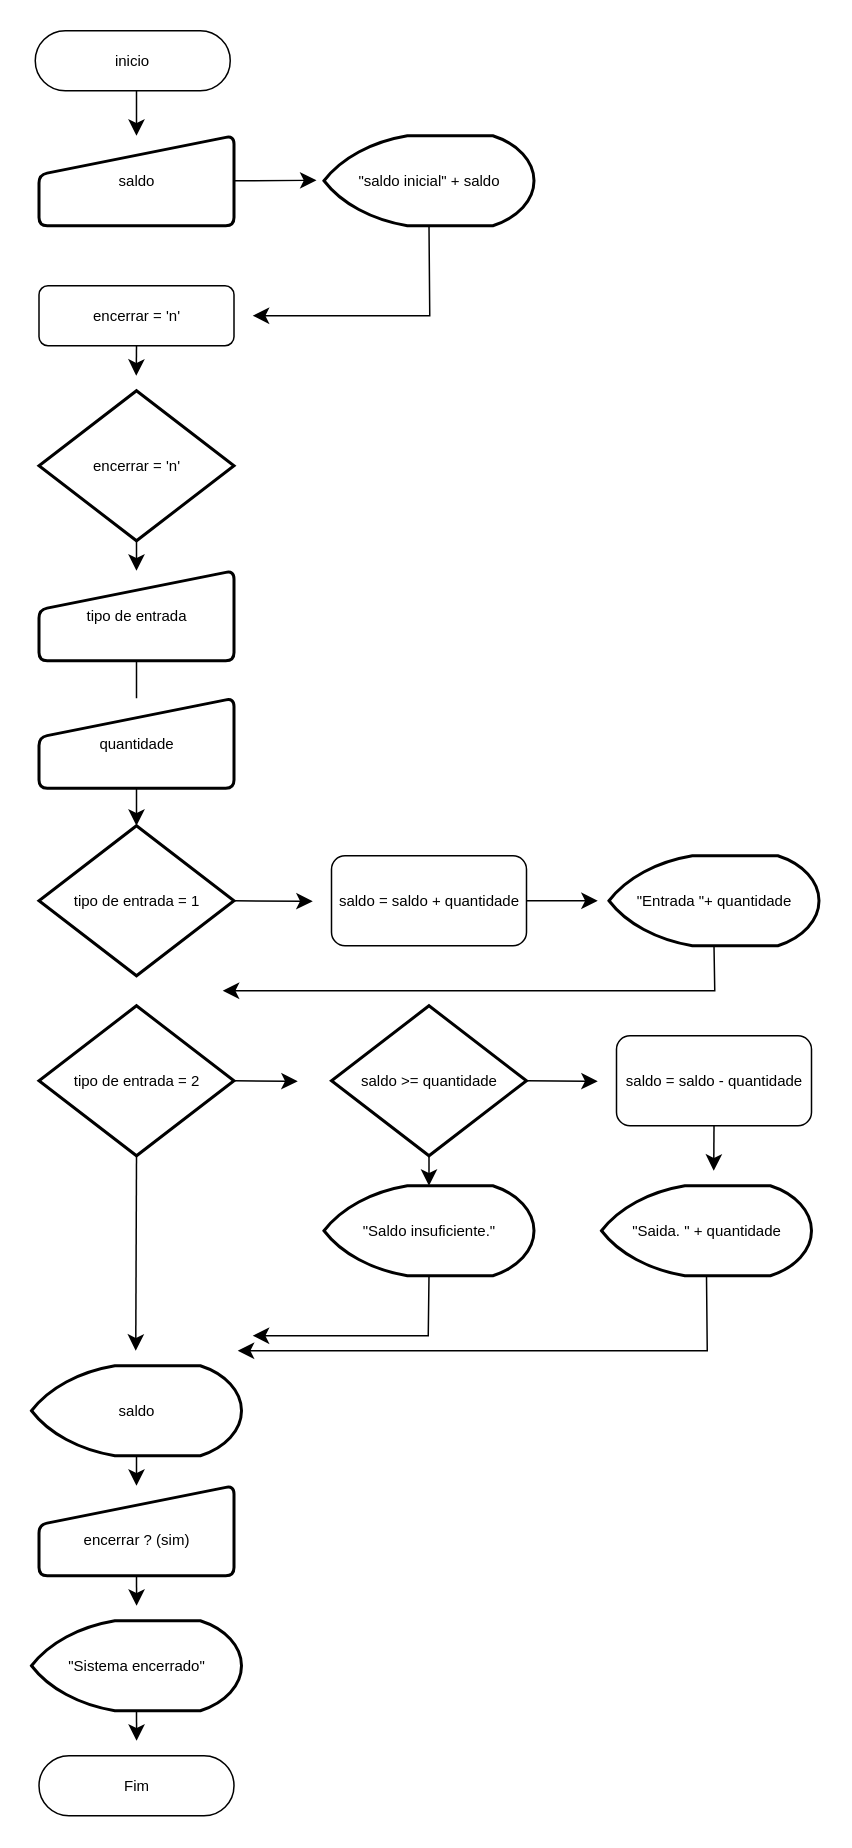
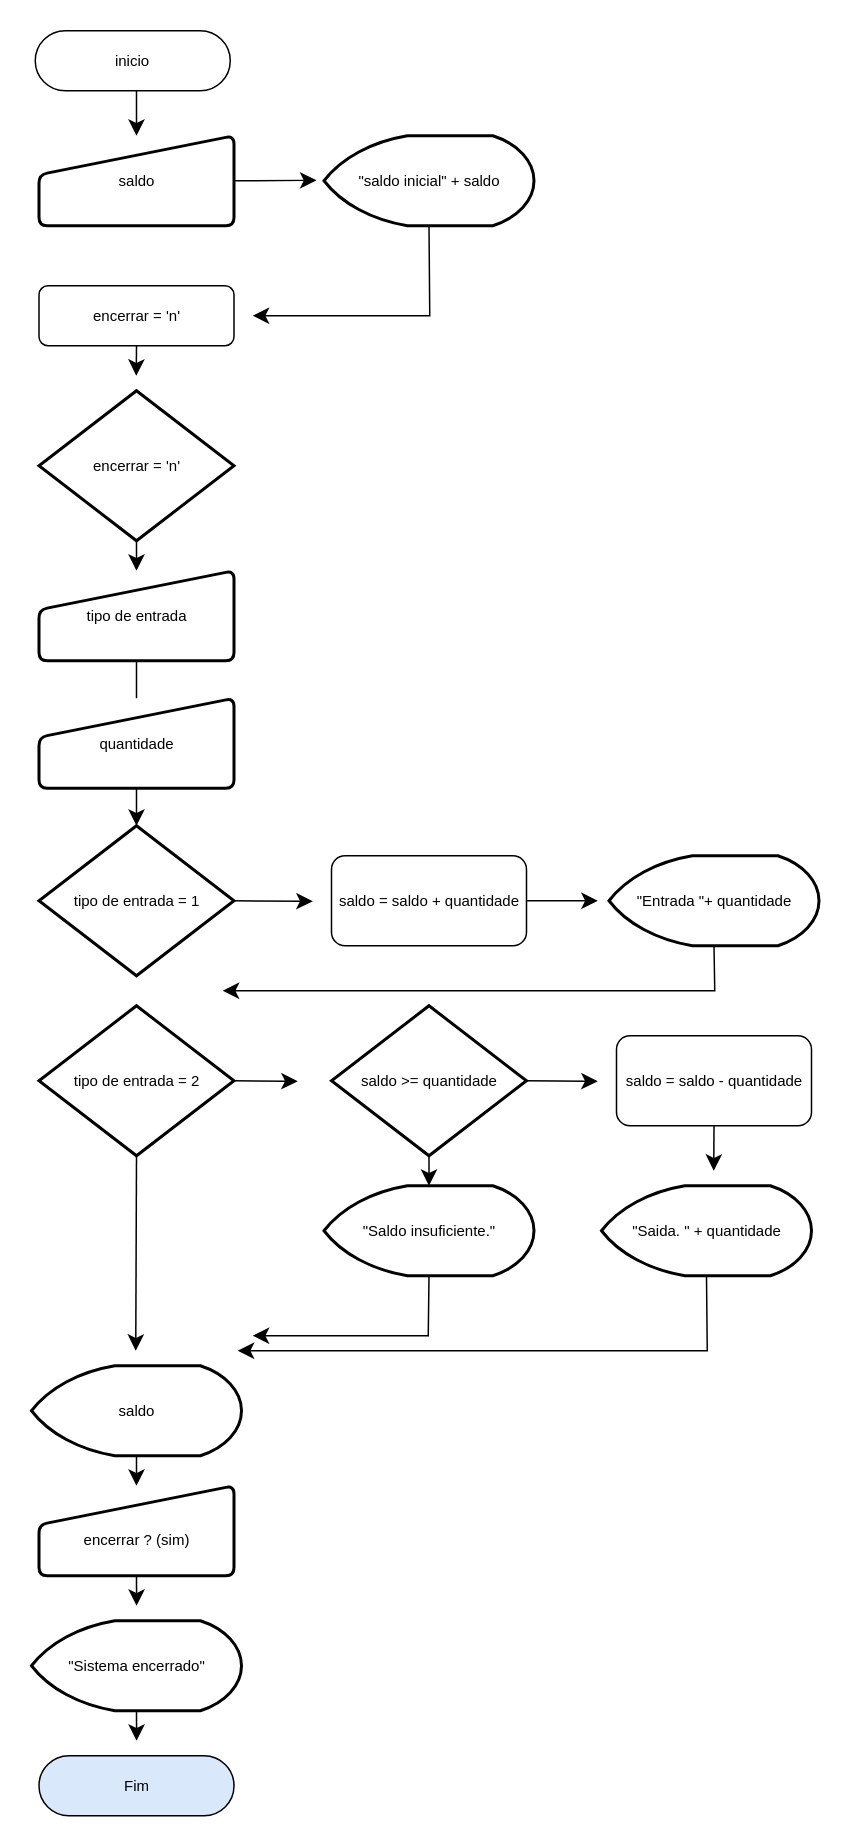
node "Fim": fillcolor #ffffff -> #dae8fc
